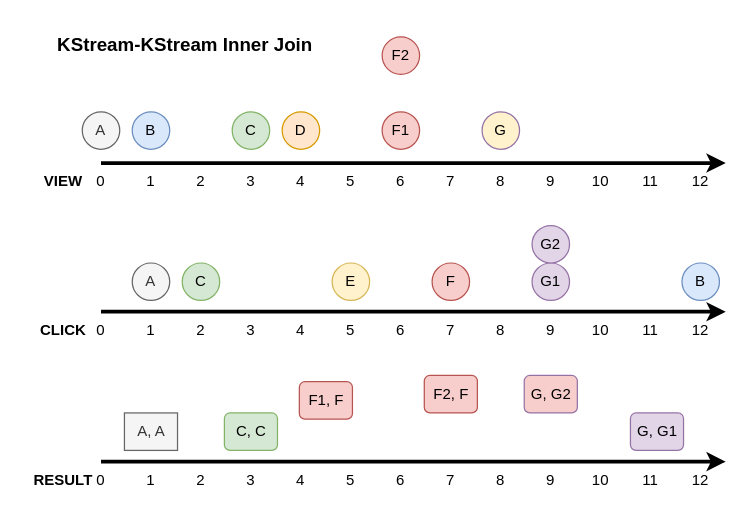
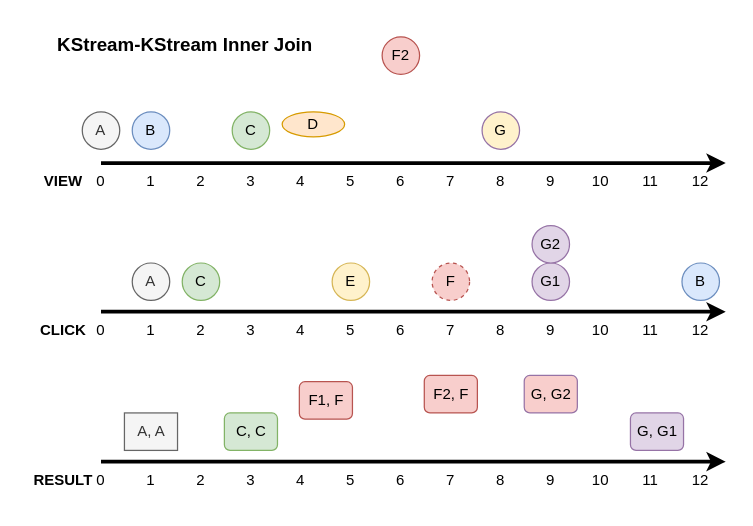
node "D": size 38x38 -> 63x25
node "F1": removed
node "F": style solid -> dashed
